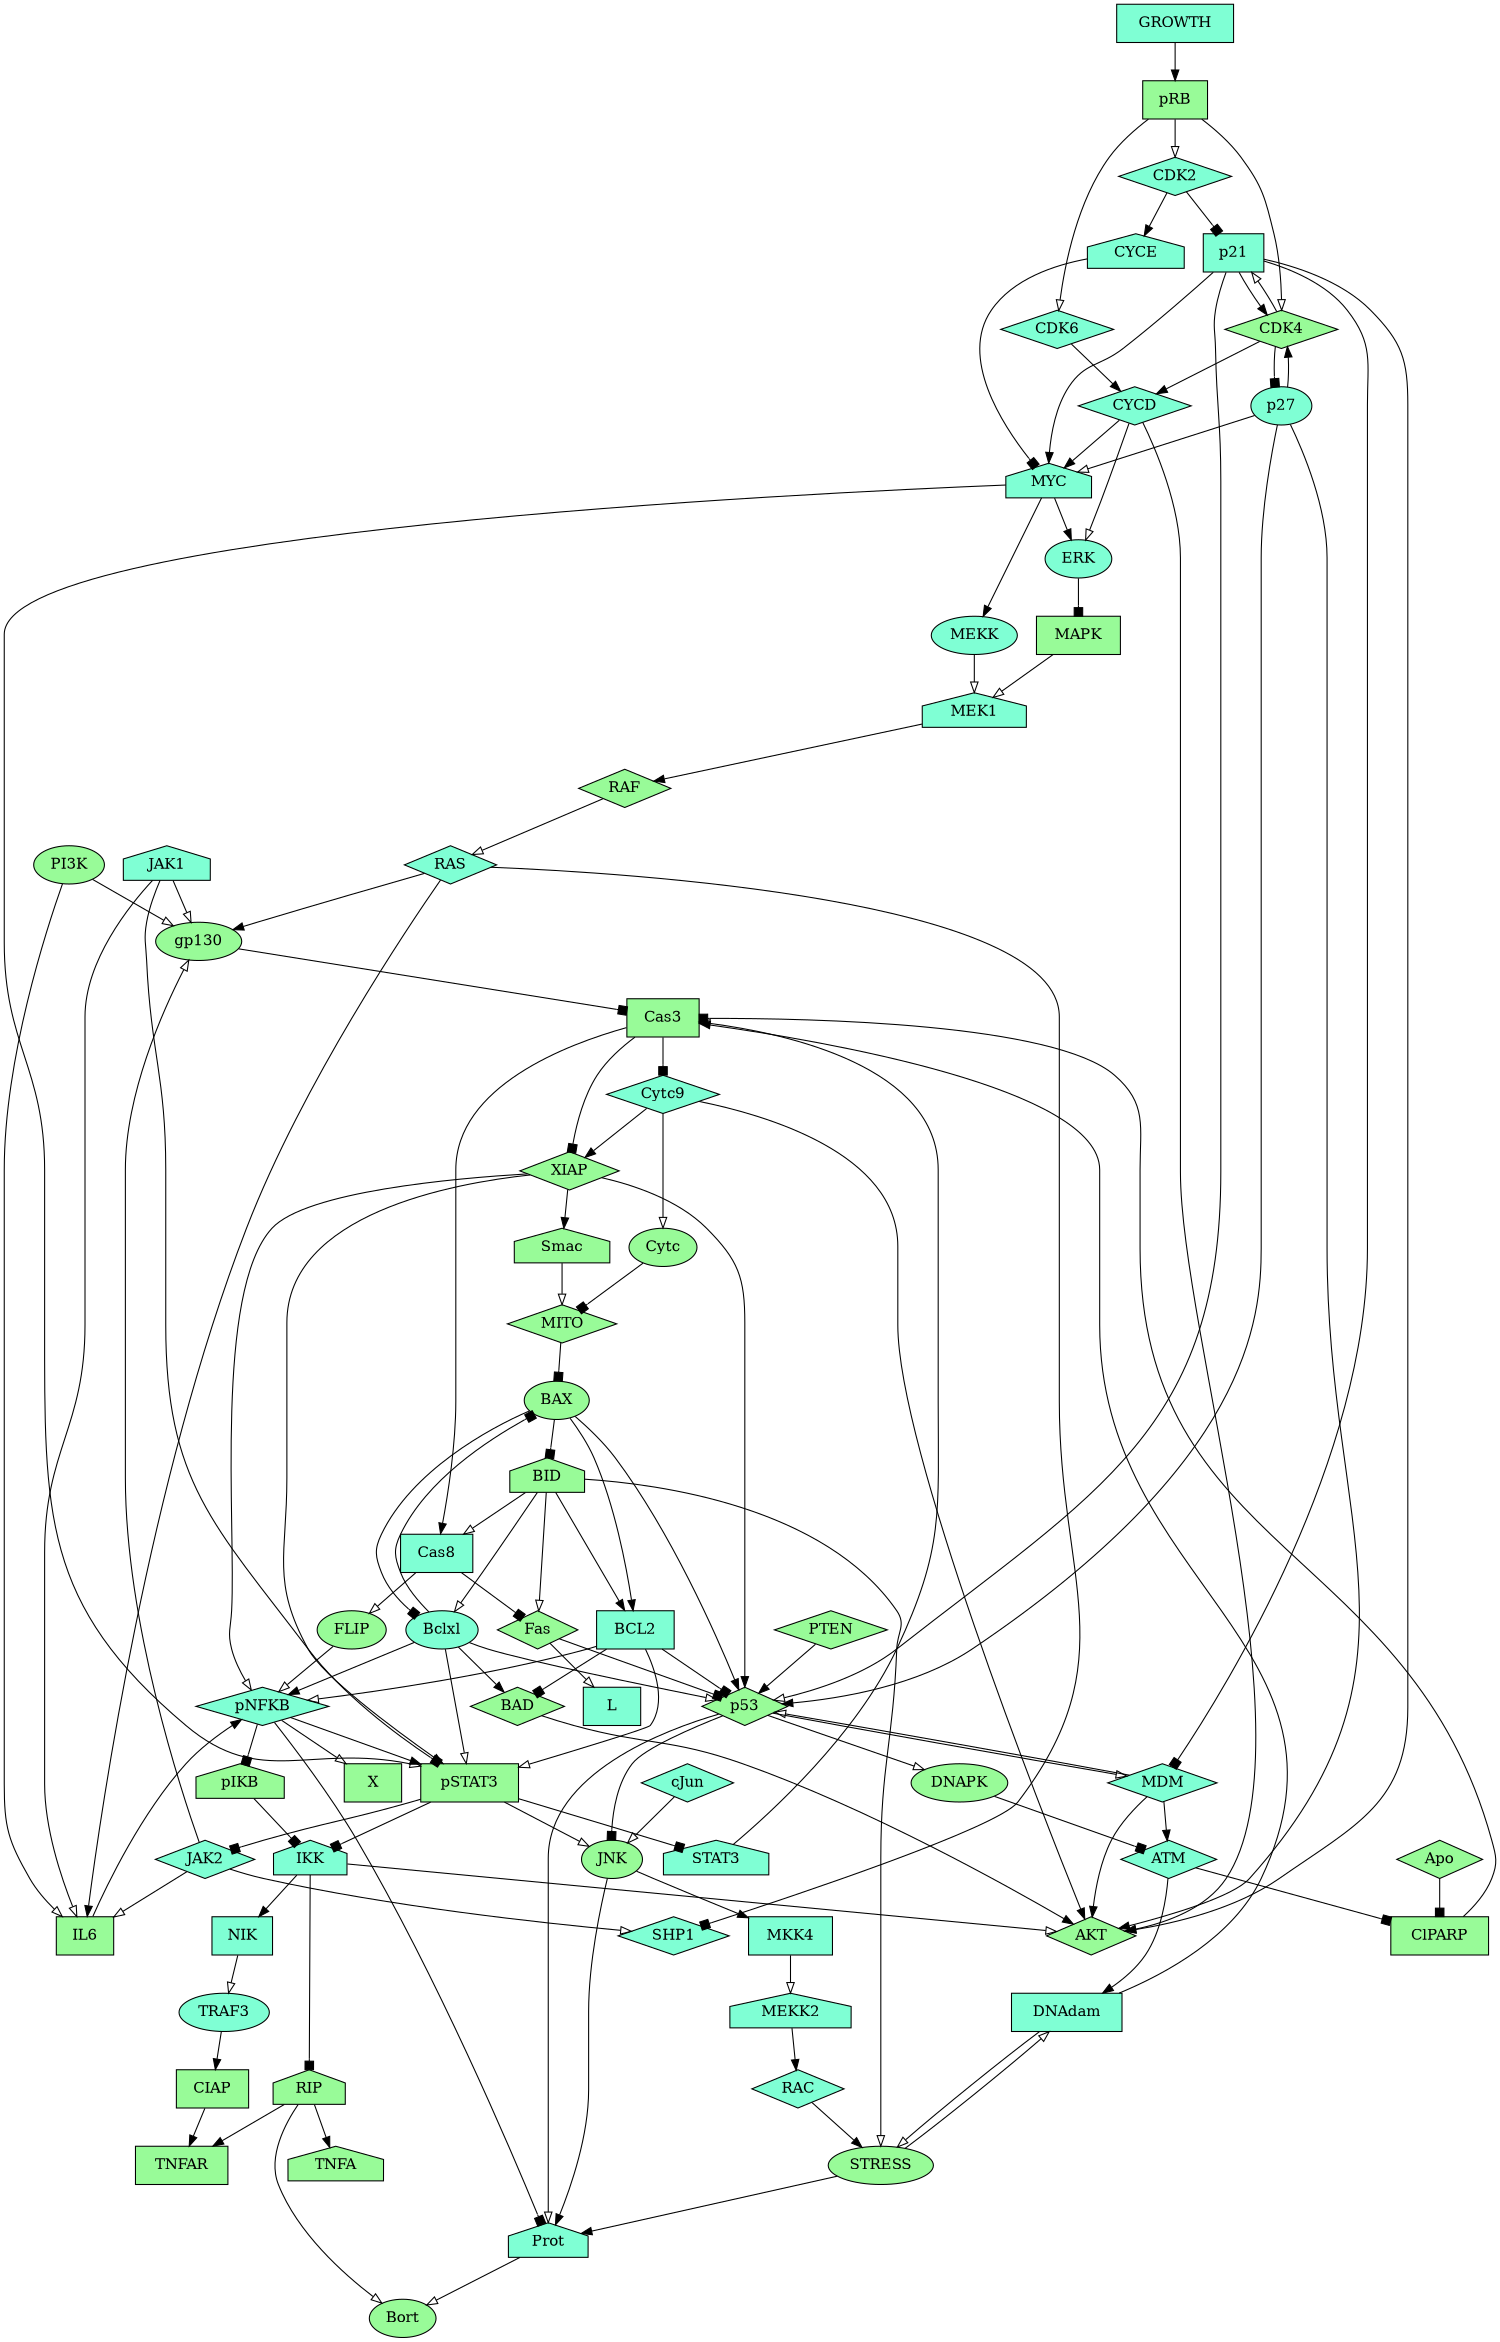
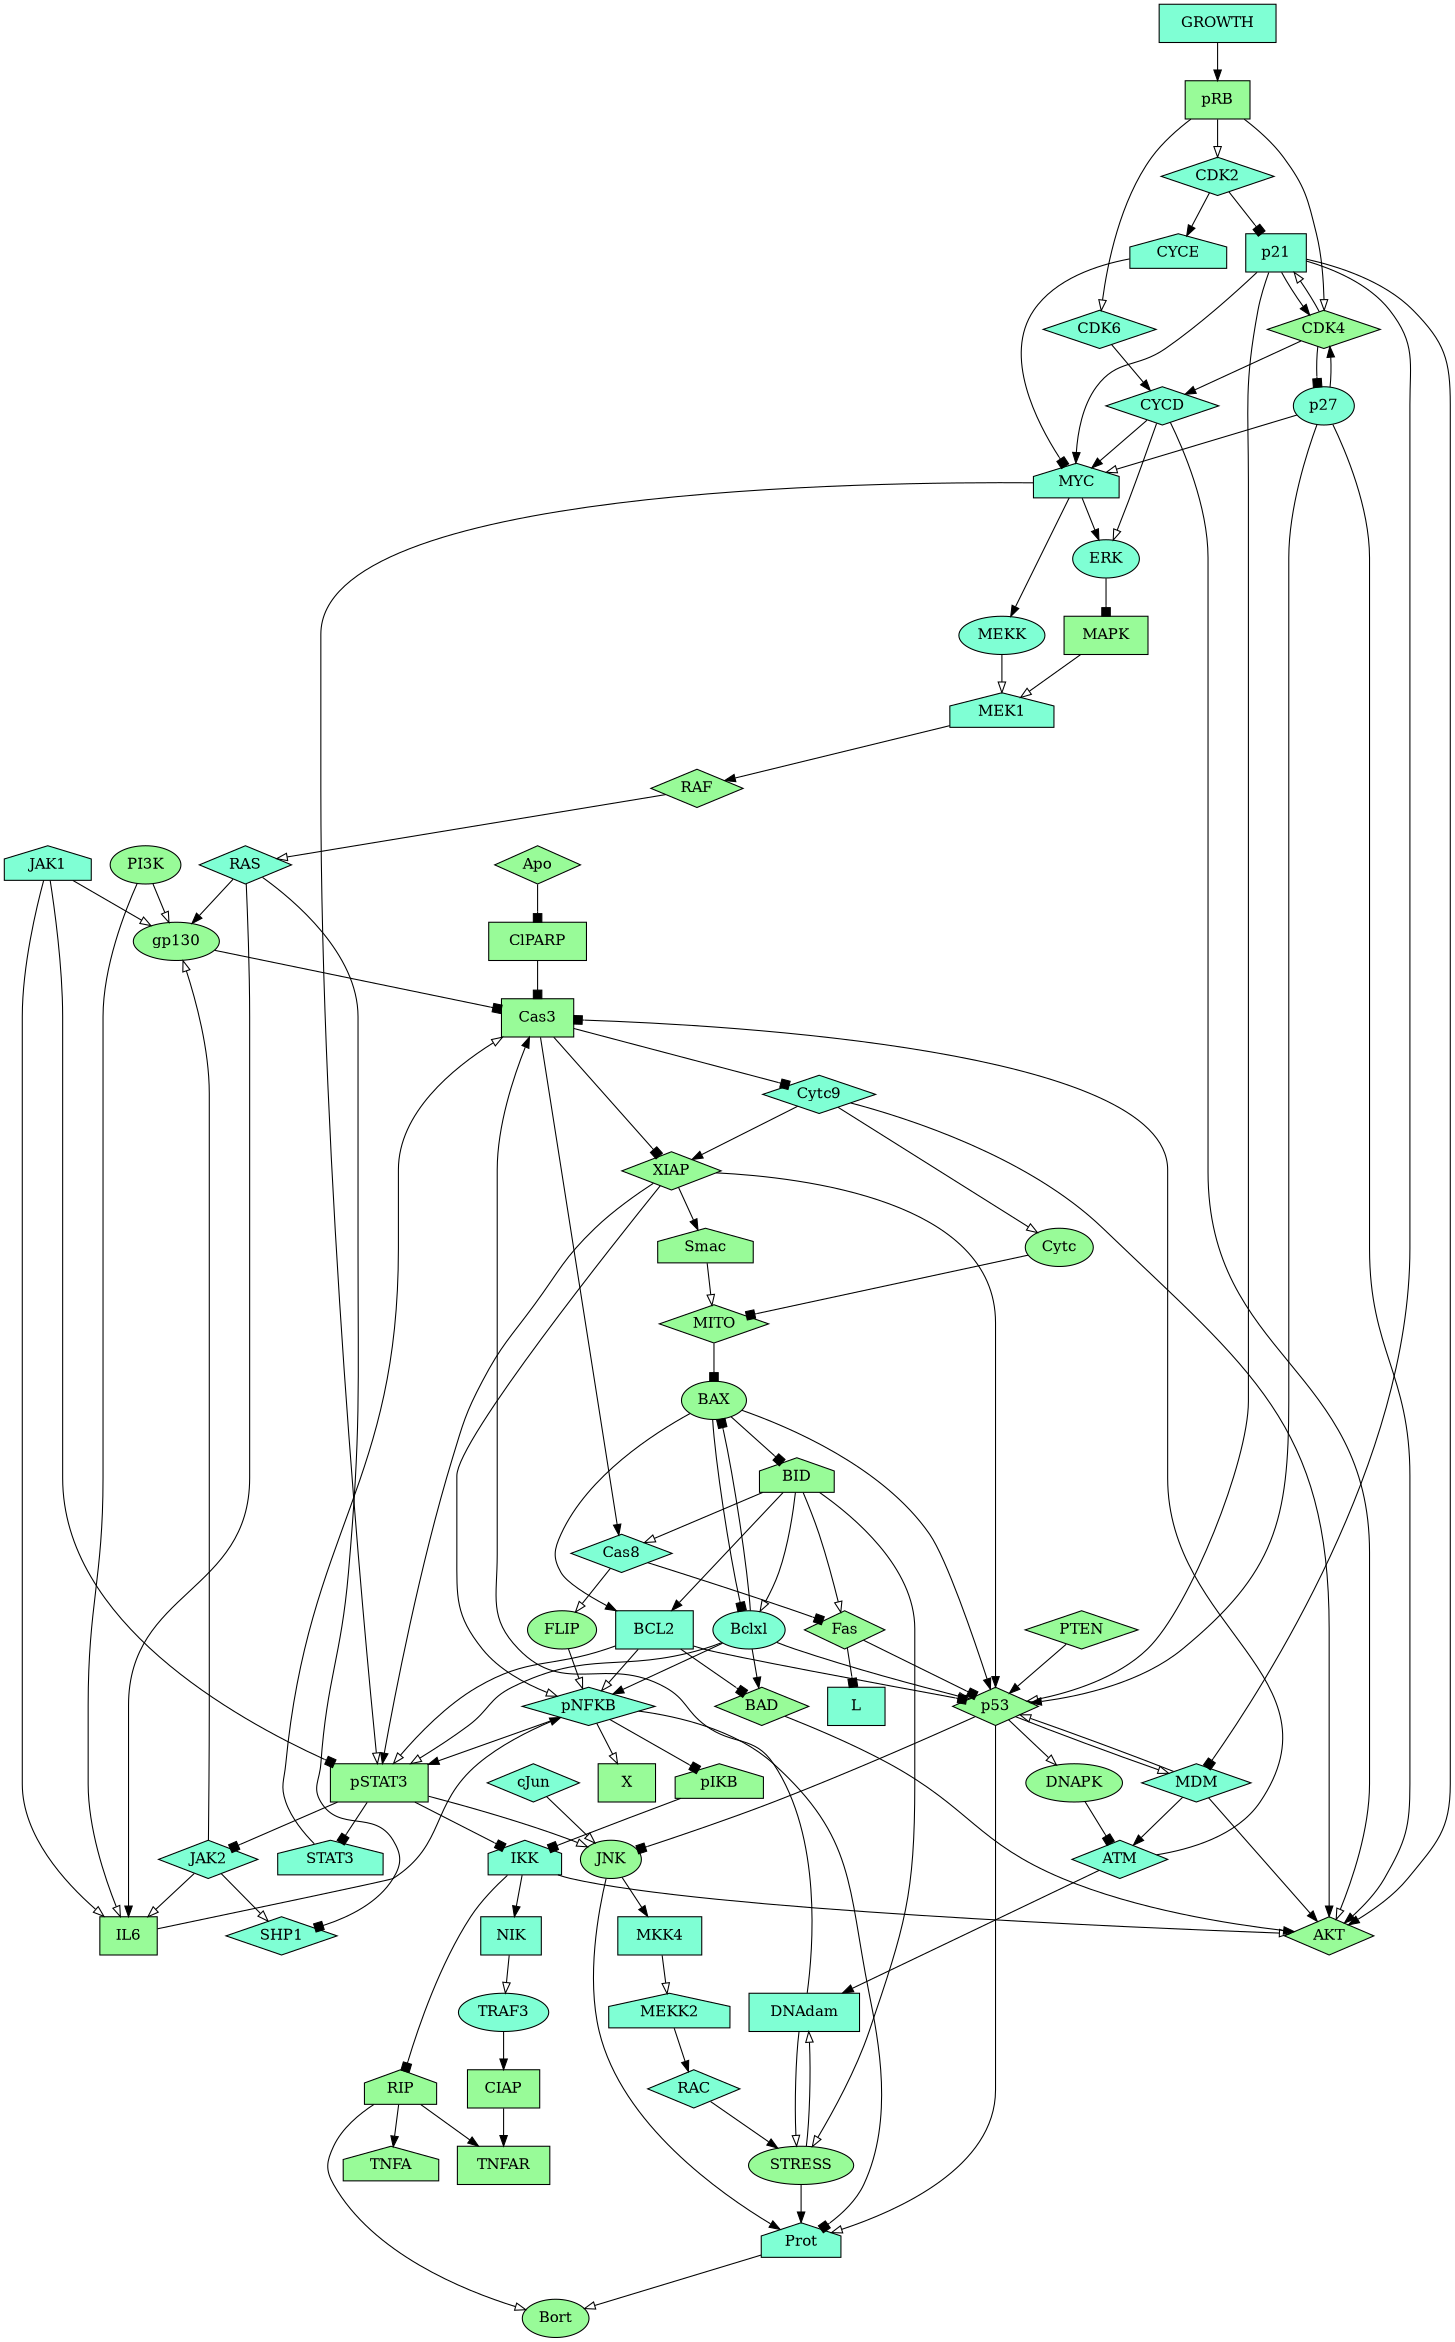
node "Cas8": shape box -> diamond
edge "Fas" -> "L": arrowhead onormal -> box
edge "ATM" -> "ClPARP": now "ATM" -> "Cas3"
